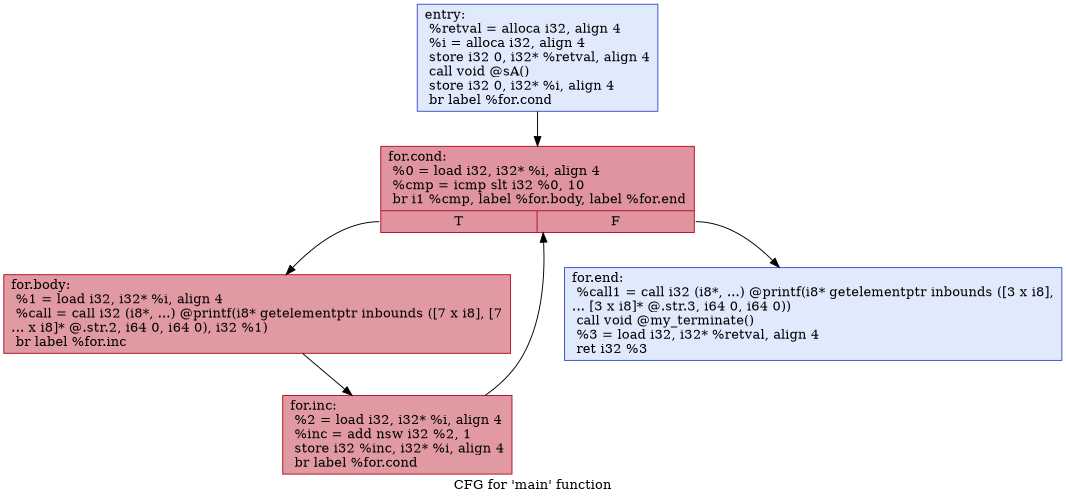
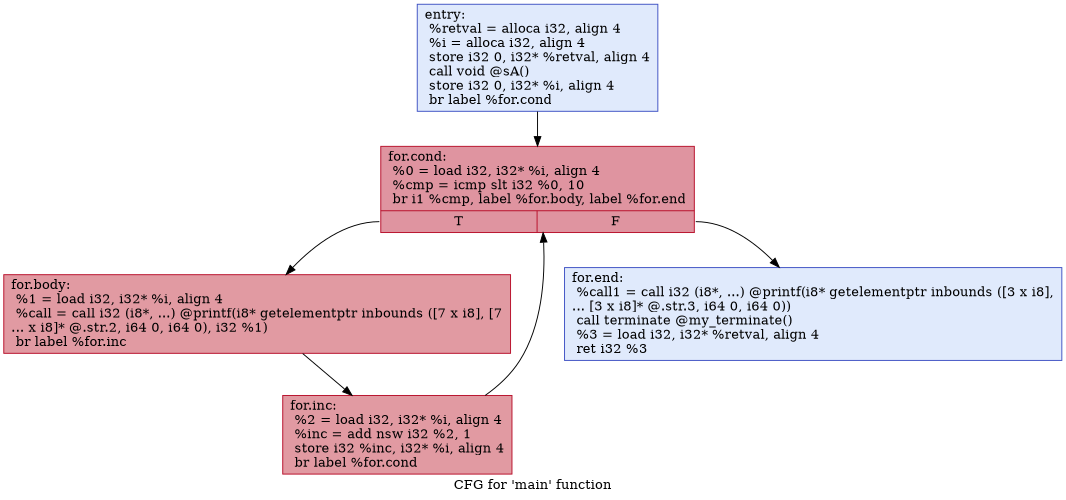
node "for.end:": text "call void @my_terminate()" -> "call terminate @my_terminate()"
